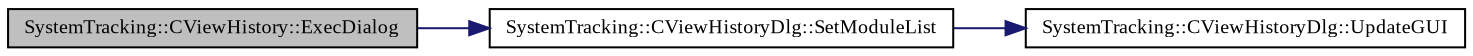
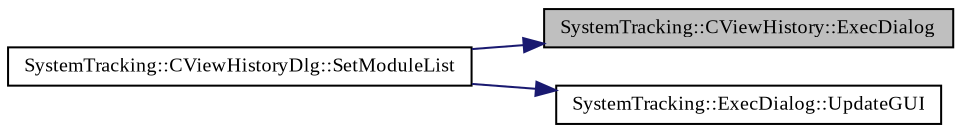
edge "SystemTracking::CViewHistory::ExecDialog" -> "SystemTracking::CViewHistoryDlg::SetModuleList": reversed
node "SystemTracking::CViewHistoryDlg::UpdateGUI": label "SystemTracking::CViewHistoryDlg::UpdateGUI" -> "SystemTracking::ExecDialog::UpdateGUI"
